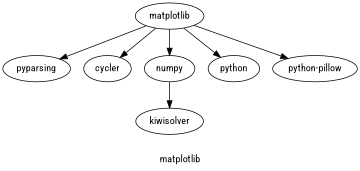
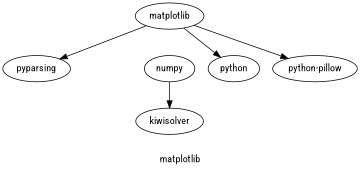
edge "matplotlib" -> "numpy": removed
node "cycler": removed
